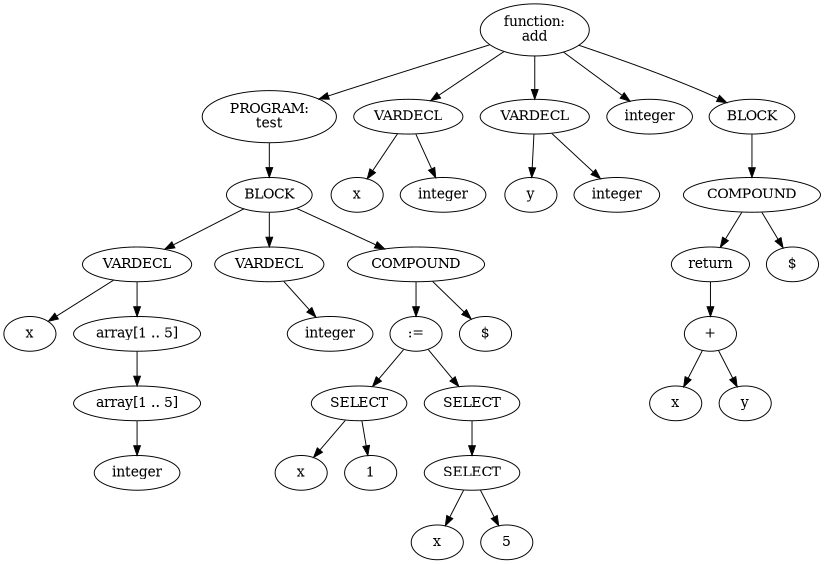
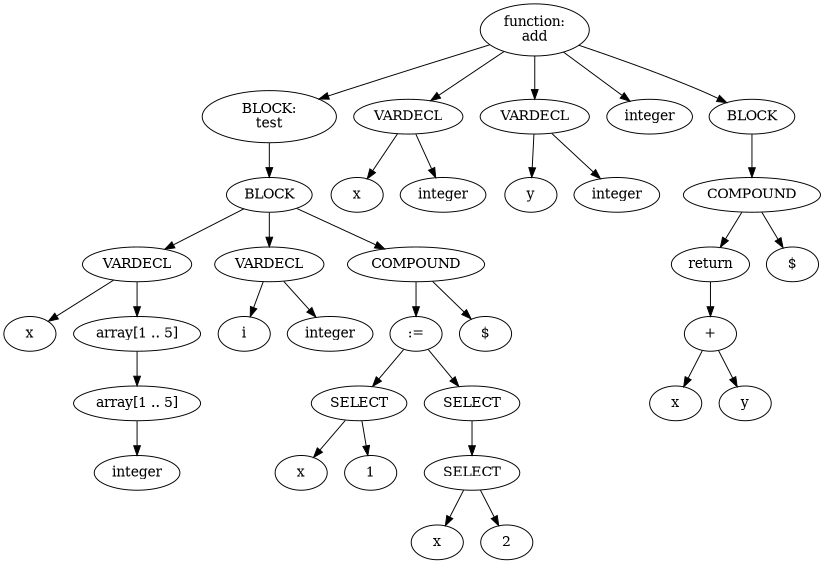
node "PROGRAM: test": label "PROGRAM: test" -> "BLOCK: test"
node "i": added
node "5": label "5" -> "2"
